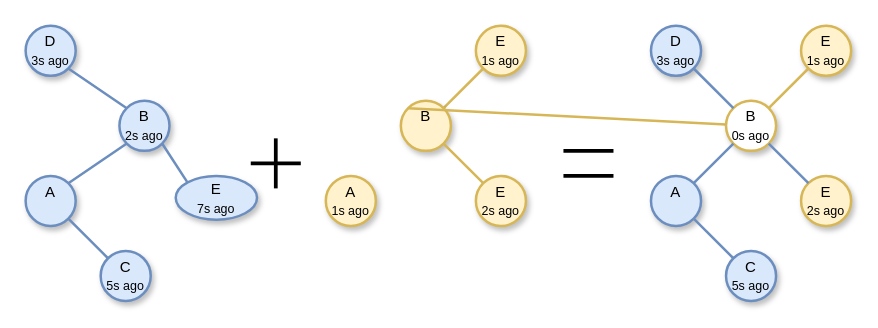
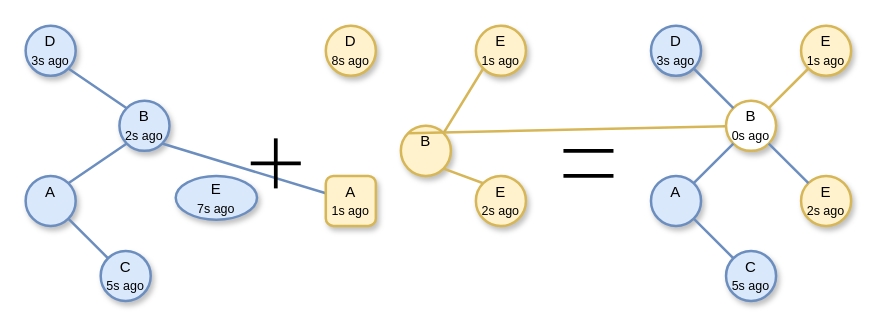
node "D 8s ago": added
node "B": moved (426, 126) -> (426, 151)
edge "B 2s ago" -- "E 7s ago": now "B 2s ago" -- "A 1s ago"
node "A 1s ago": shape ellipse -> rounded rectangle
